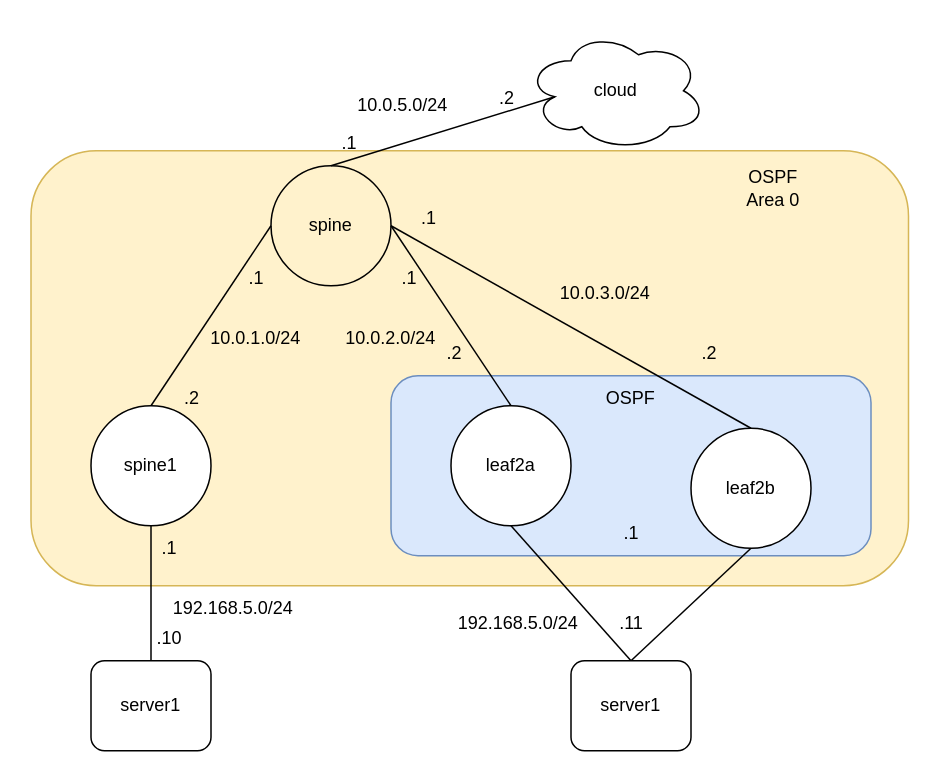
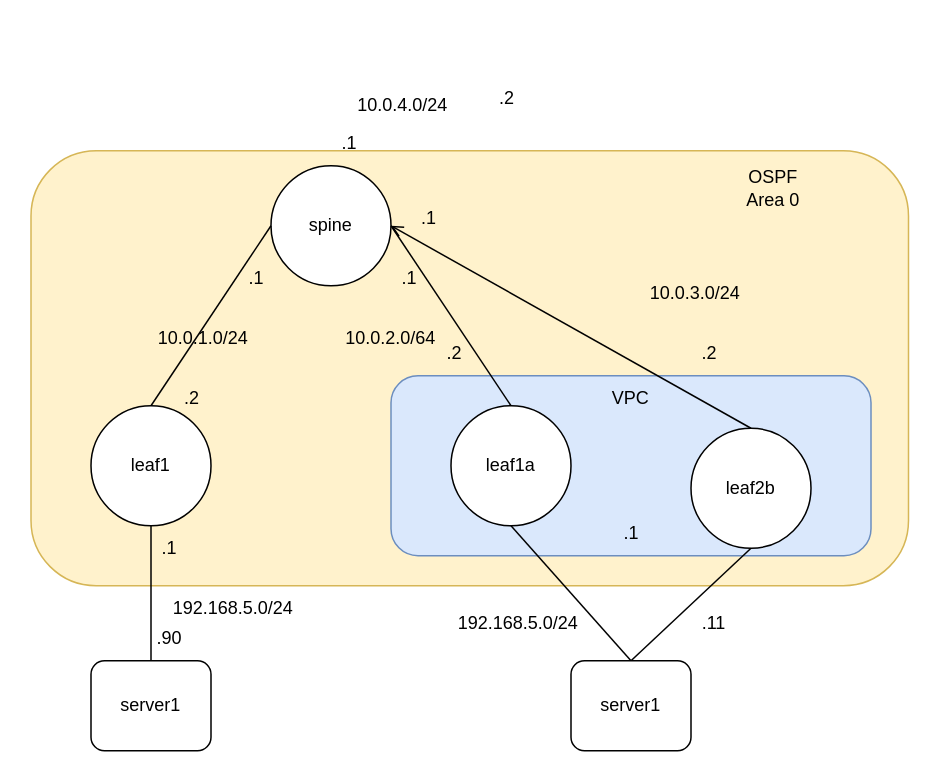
node "cloud": removed
node "10.0.5.0/24": label "10.0.5.0/24" -> "10.0.4.0/24"
edge "cloud" -- "spine": removed
node "spine": fillcolor #fff2cc -> #ffffff
edge "spine" -- "leaf2b": arrowhead none -> open
node "10.0.3.0/24": moved (605, 293) -> (695, 293)
node "10.0.1.0/24": moved (256, 338) -> (203, 338)
node "10.0.2.0/24": label "10.0.2.0/24" -> "10.0.2.0/64"
node "OSPF": label "OSPF" -> "VPC"
node "spine1": label "spine1" -> "leaf1"
node "leaf2a": label "leaf2a" -> "leaf1a"
node ".11": moved (631, 623) -> (713, 623)
node ".10": label ".10" -> ".90"
